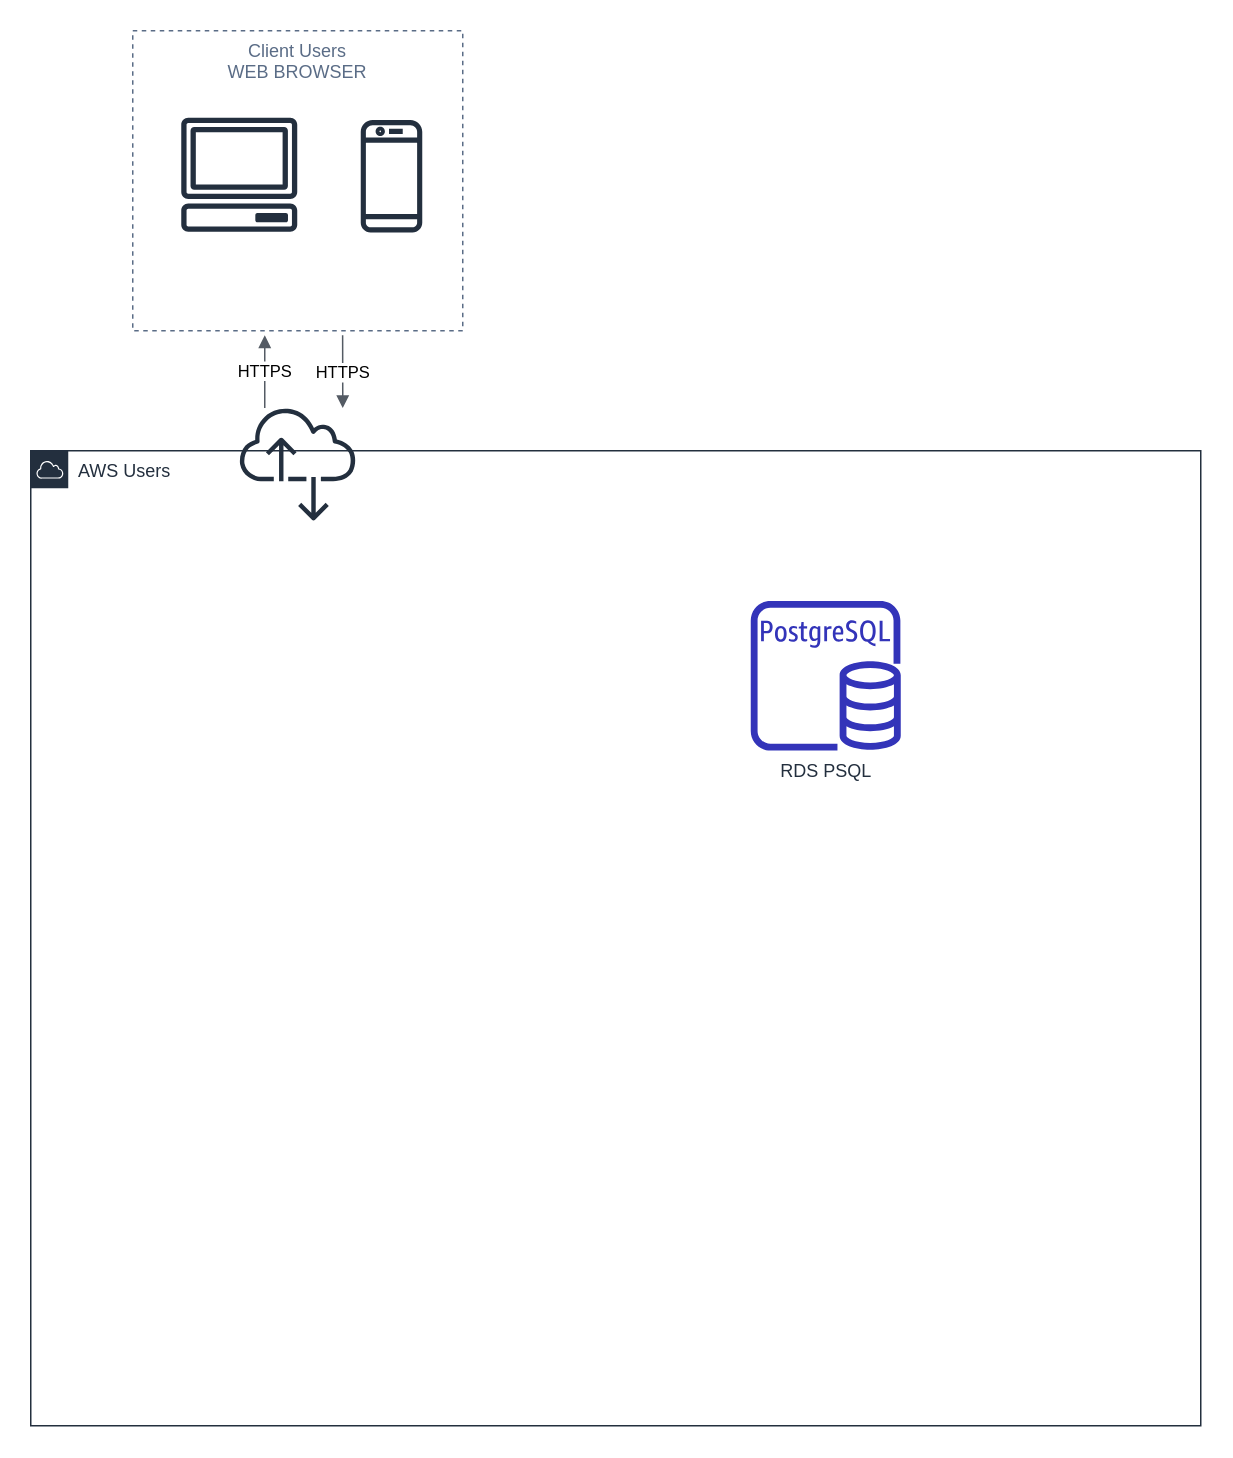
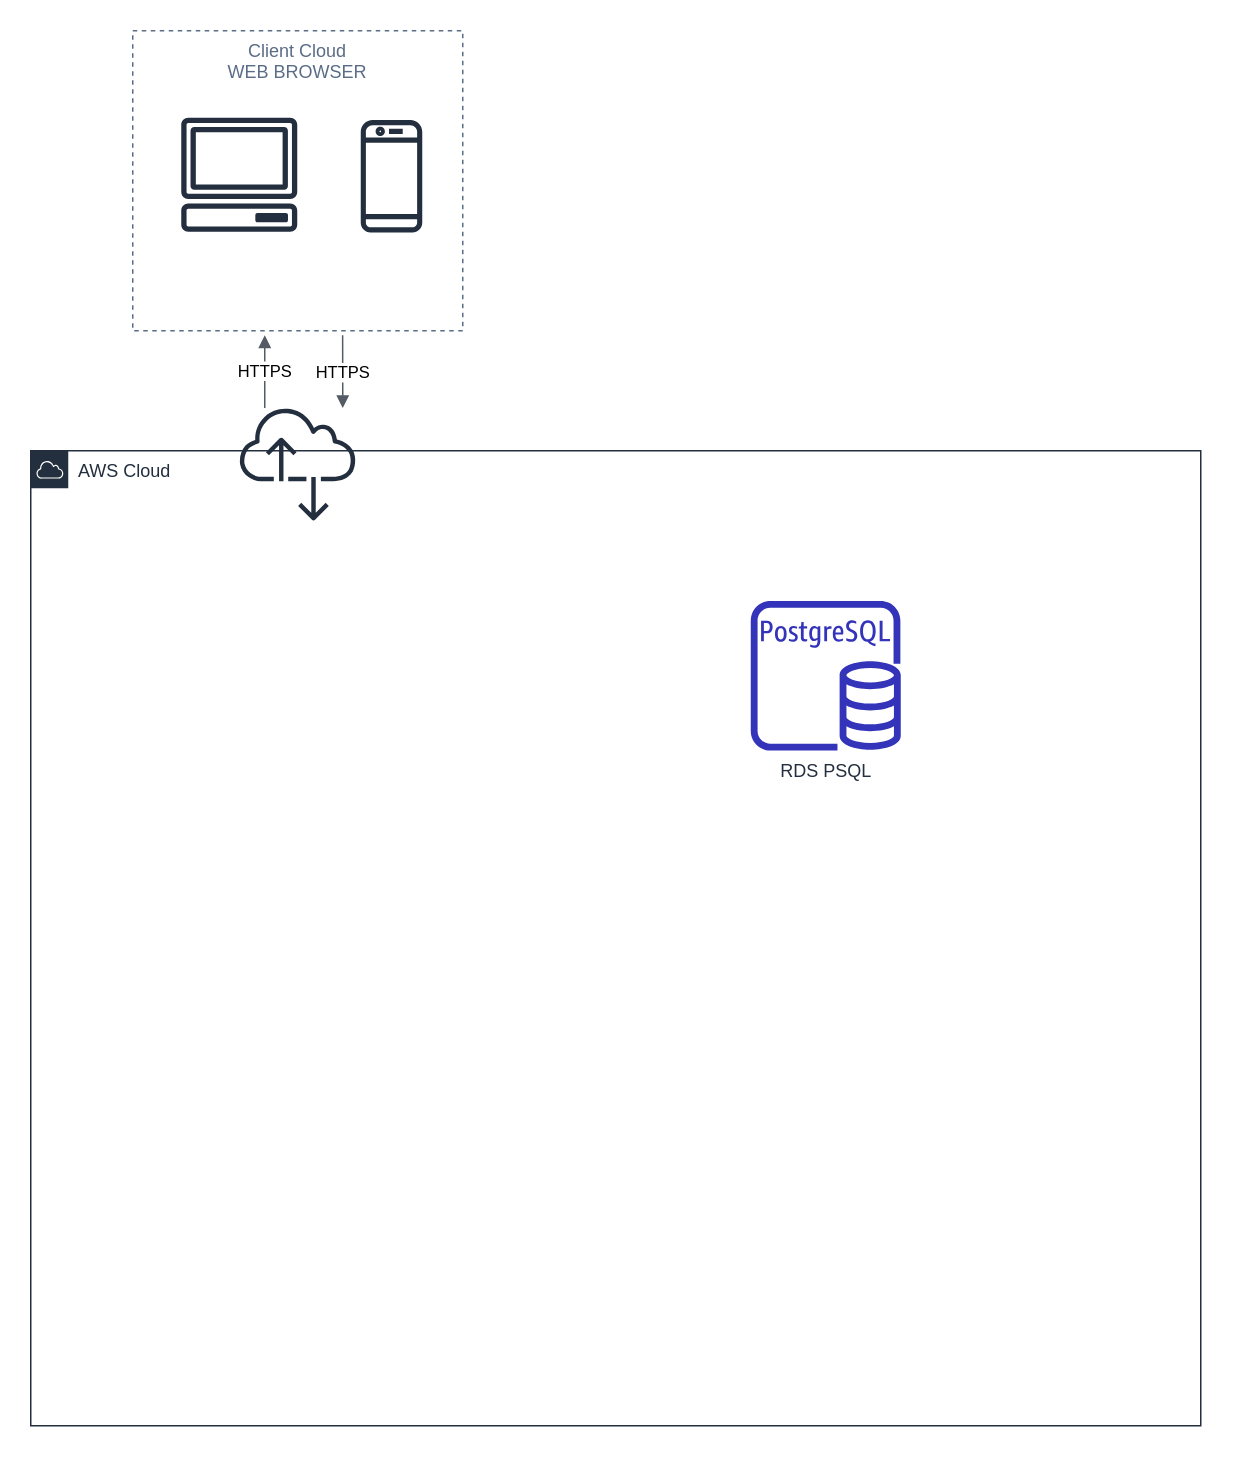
node "Client Users WEB BROWSER": label "Client Users WEB BROWSER" -> "Client Cloud WEB BROWSER"
node "AWS Users": label "AWS Users" -> "AWS Cloud"
